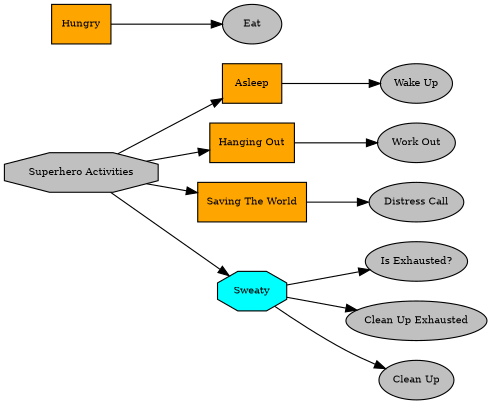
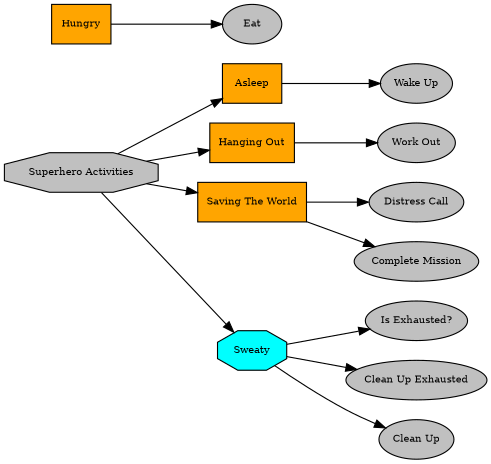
node "Complete Mission": added
